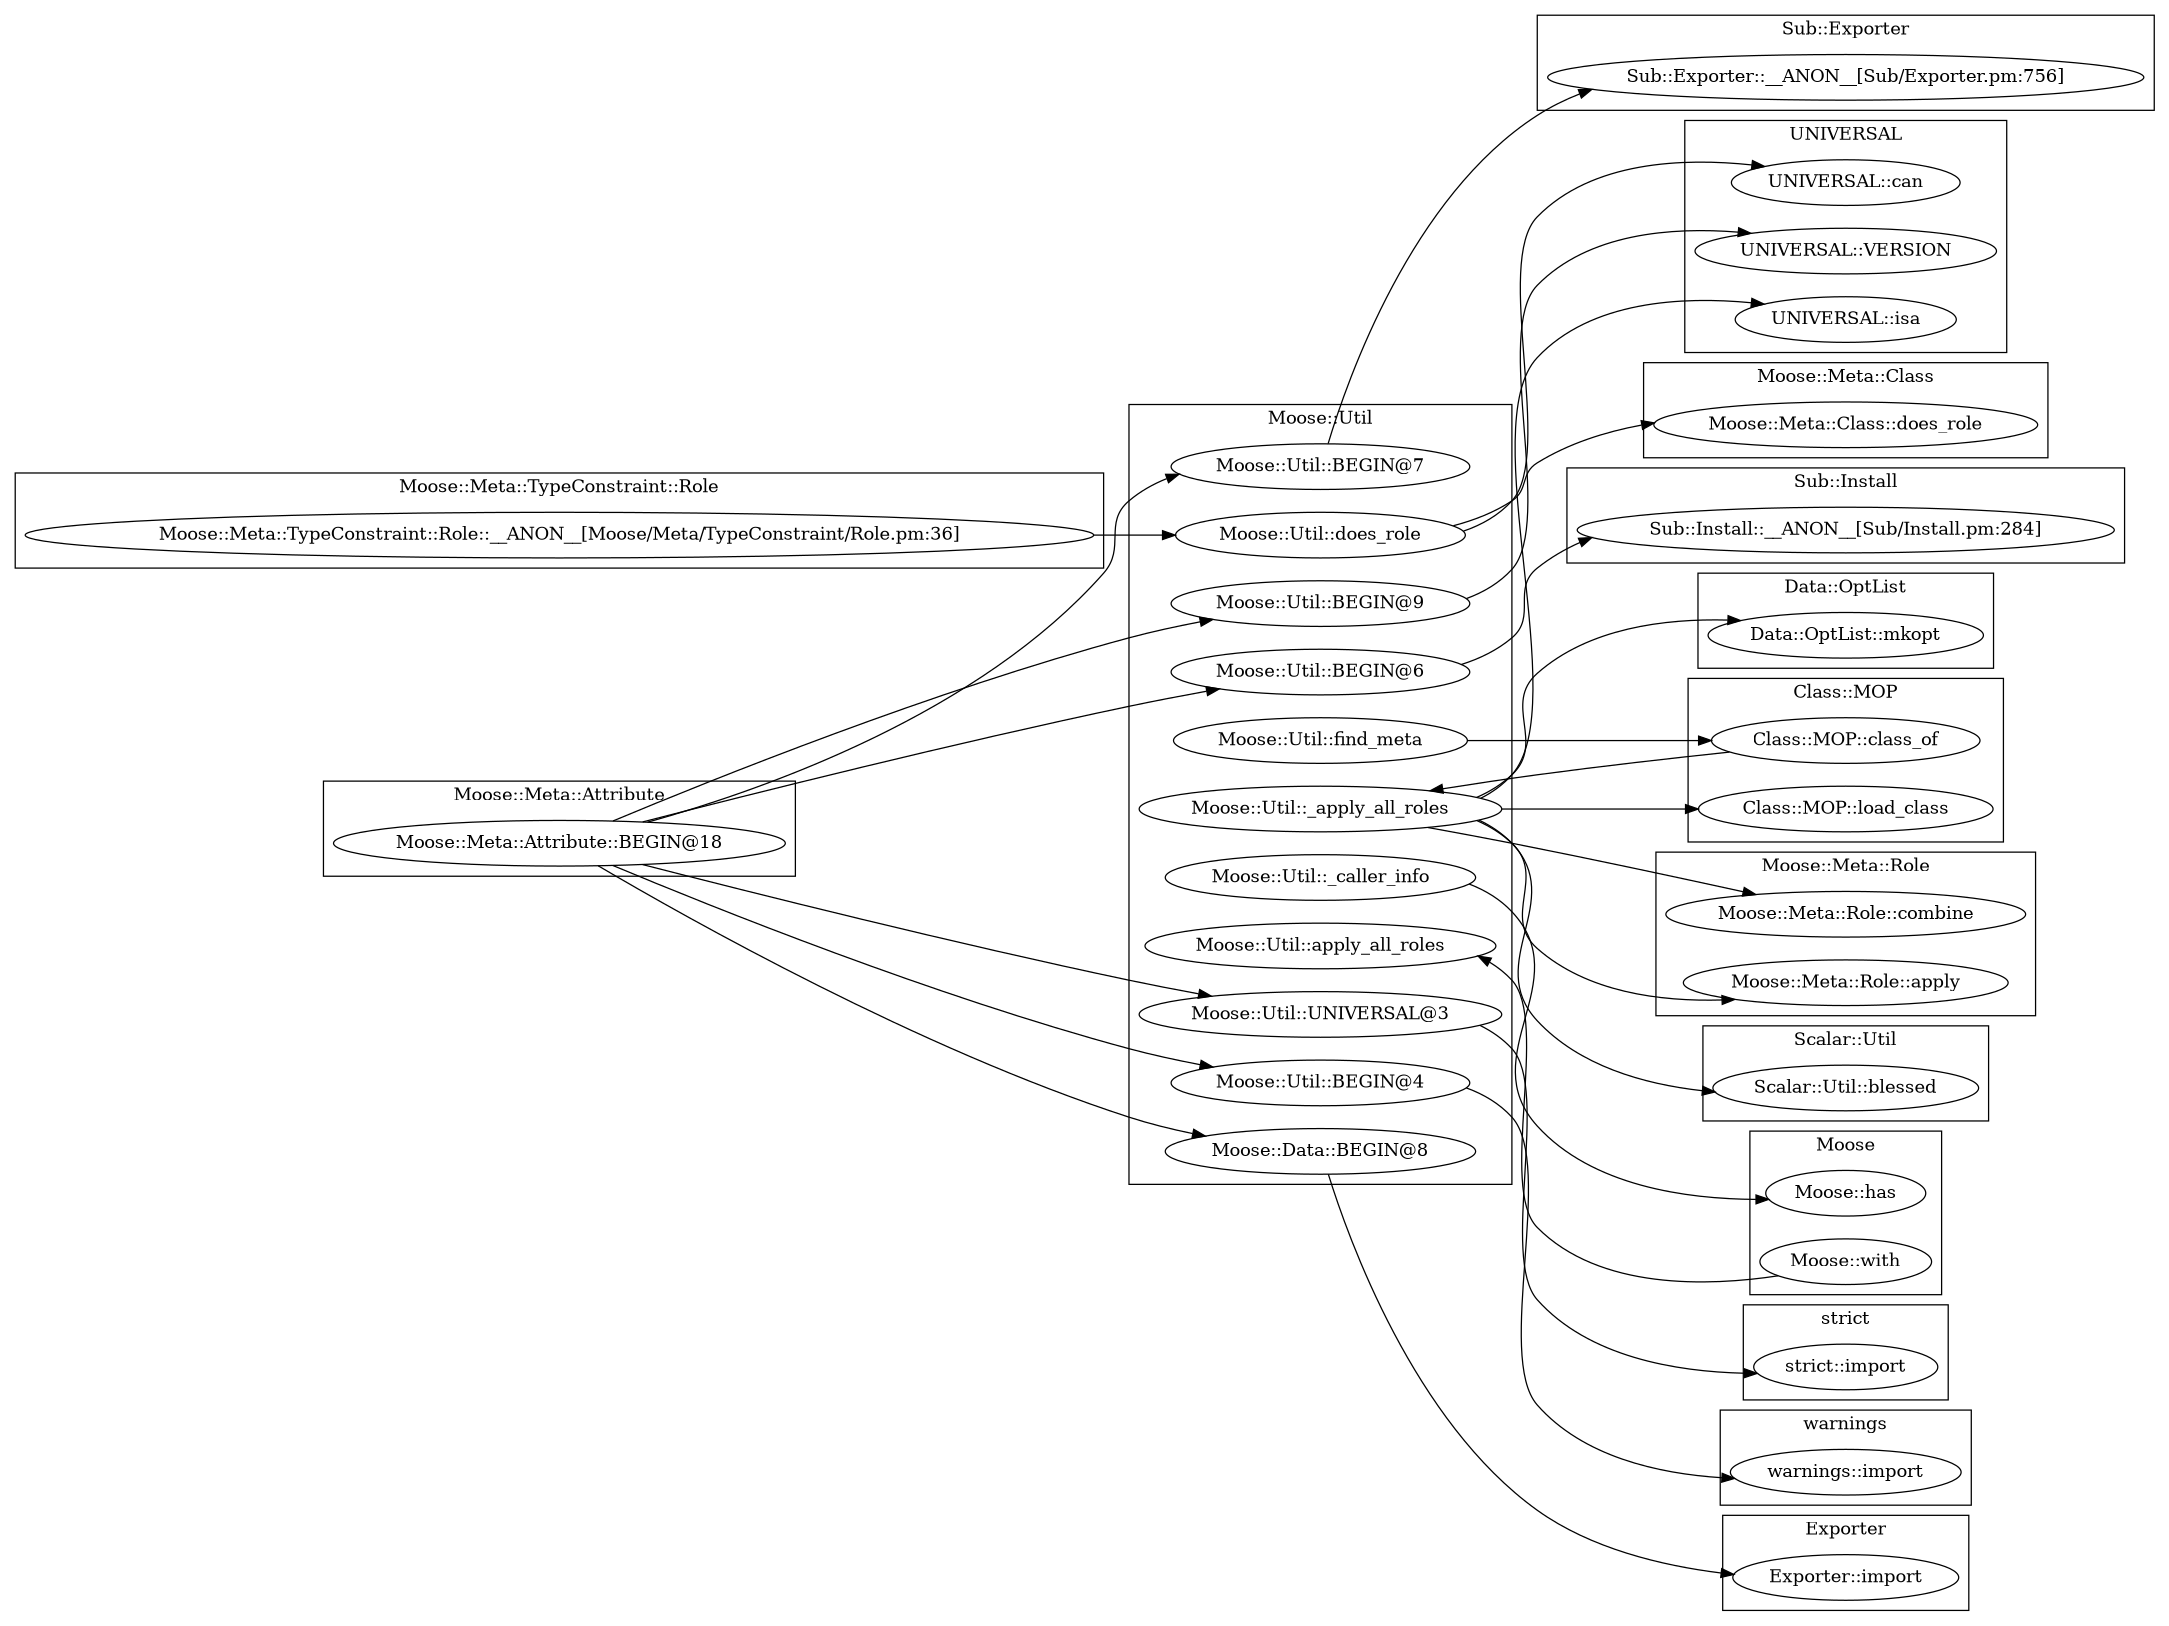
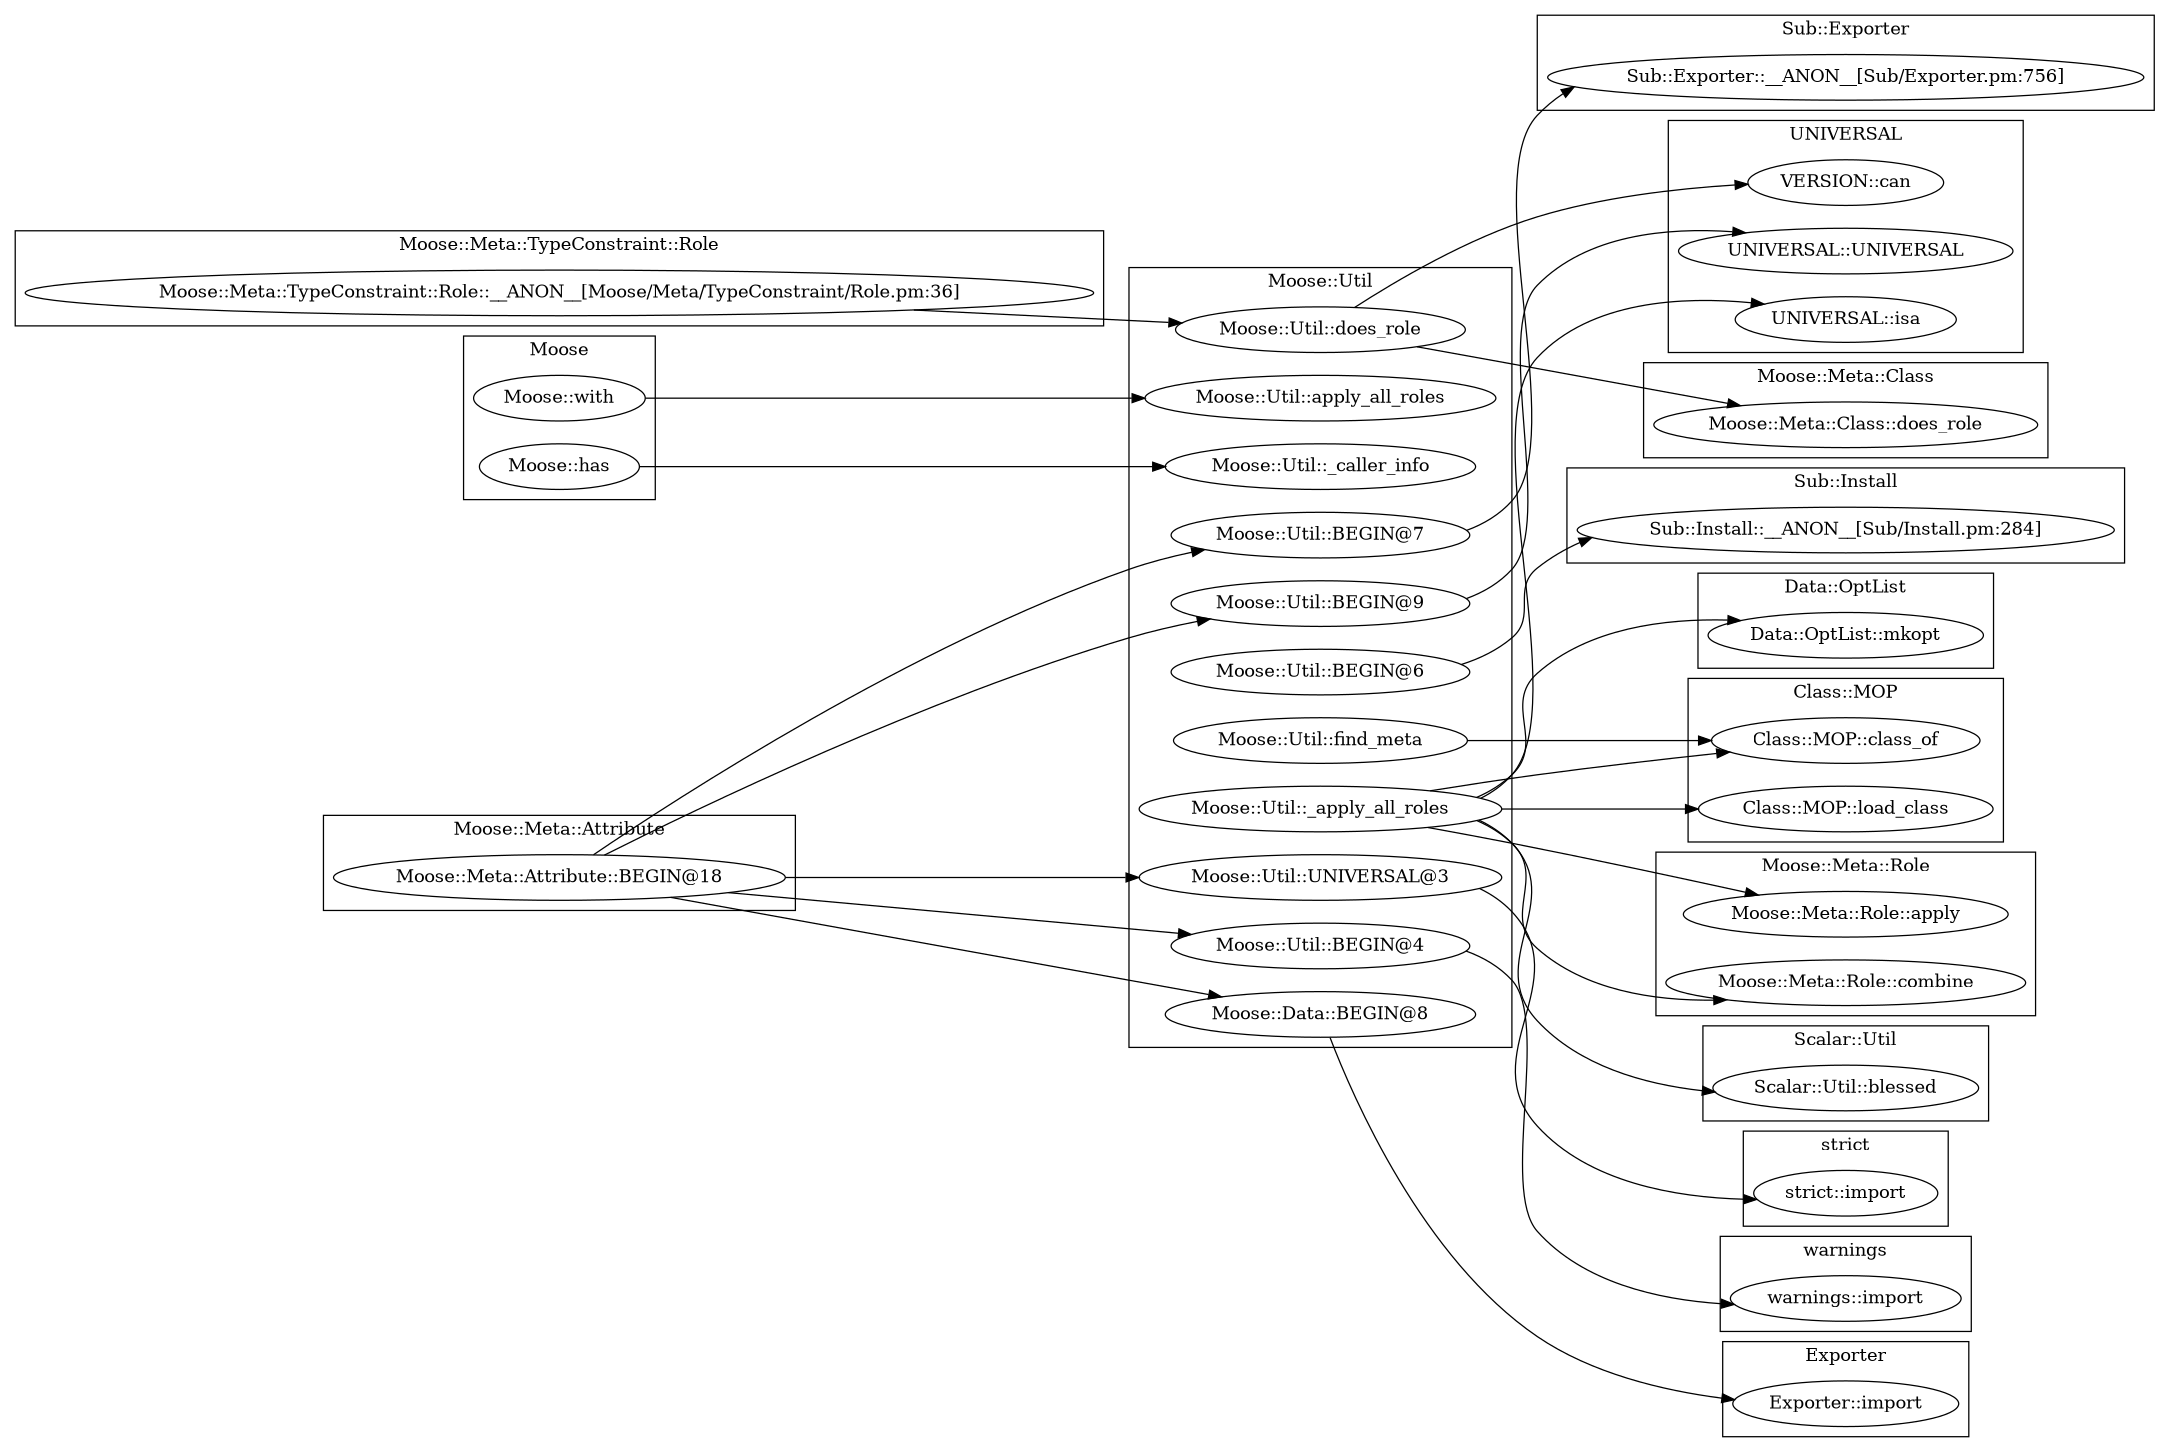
node "UNIVERSAL::can": label "UNIVERSAL::can" -> "VERSION::can"
node "UNIVERSAL::VERSION": label "UNIVERSAL::VERSION" -> "UNIVERSAL::UNIVERSAL"
edge "Moose::Meta::Attribute::BEGIN@18" -> "Moose::Util::BEGIN@6": removed
edge "Class::MOP::class_of" -> "Moose::Util::_apply_all_roles": reversed
edge "Moose::Util::_caller_info" -> "Moose::has": reversed
